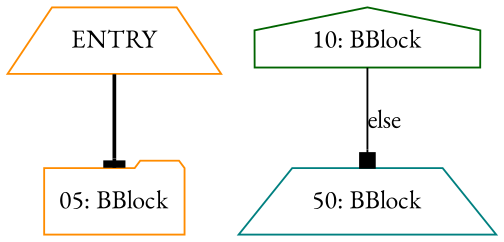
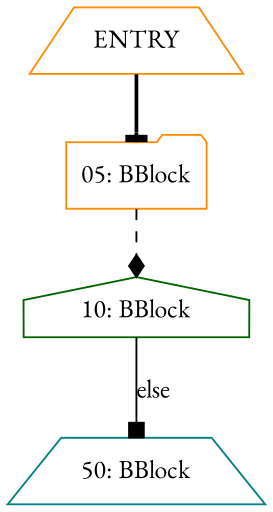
edge "05: BBlock" -> "10: BBlock": added
